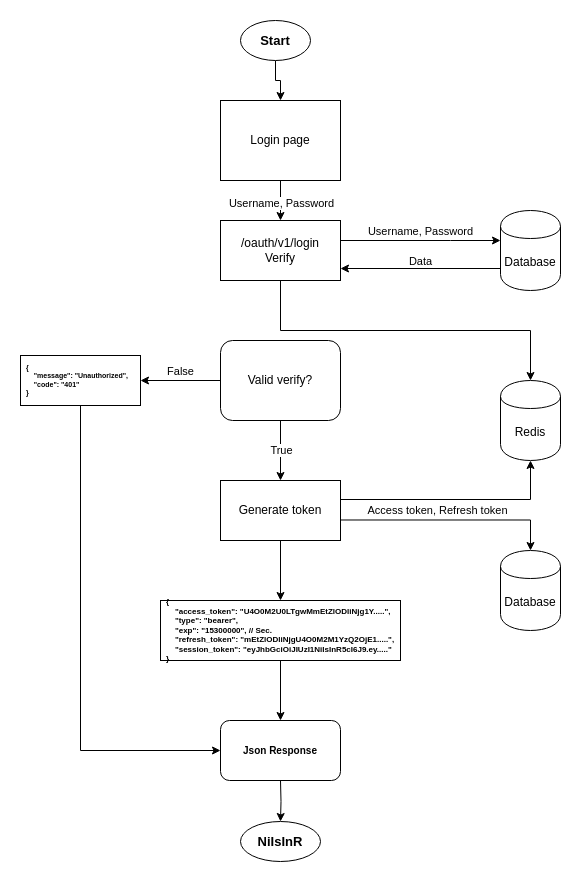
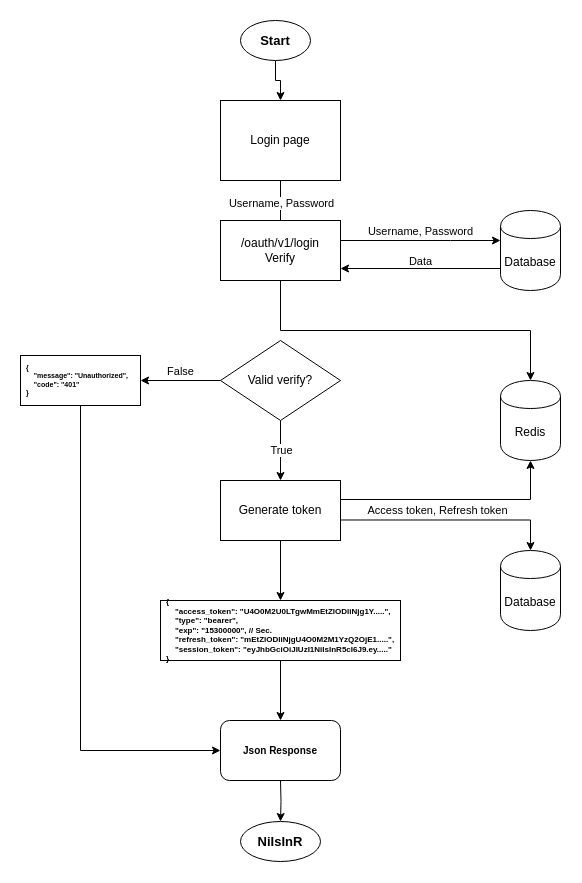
edge "Login page" -> "/oauth/v1/login Verify": arrowhead classic -> none
node "Valid verify?": shape rounded rectangle -> diamond
